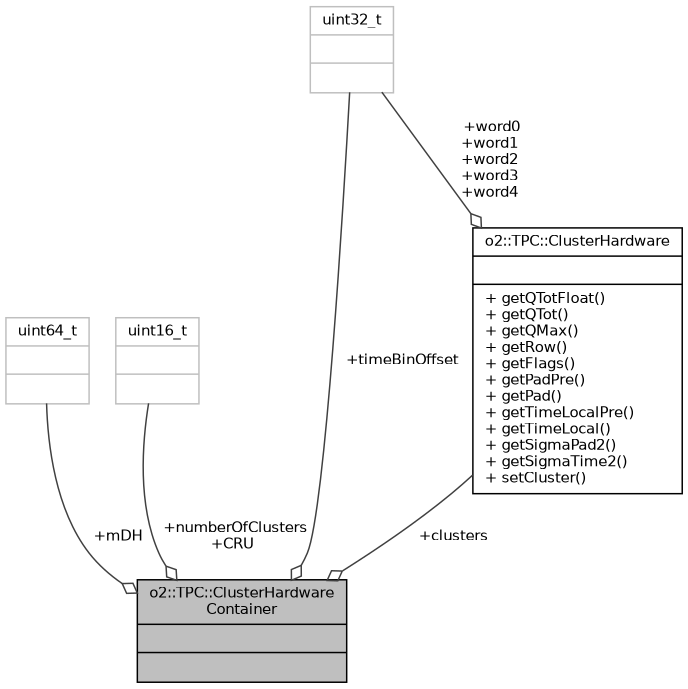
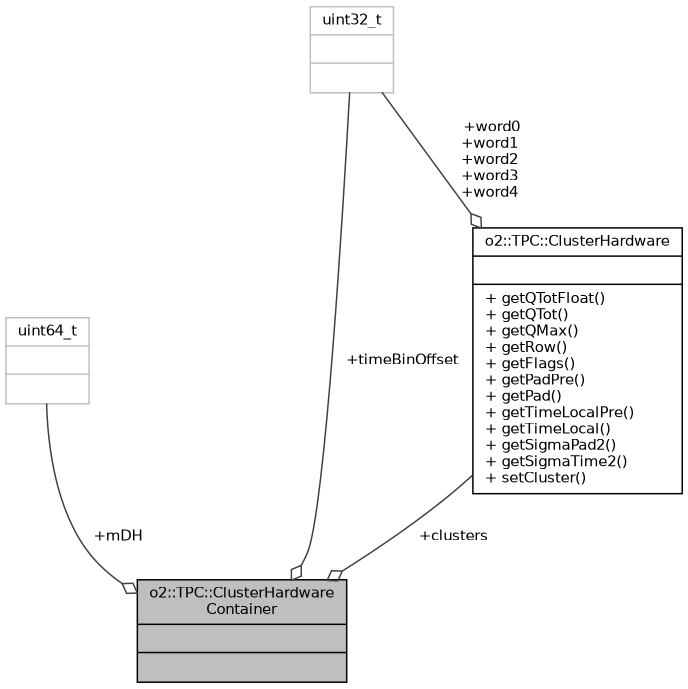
node "uint16_t": removed
